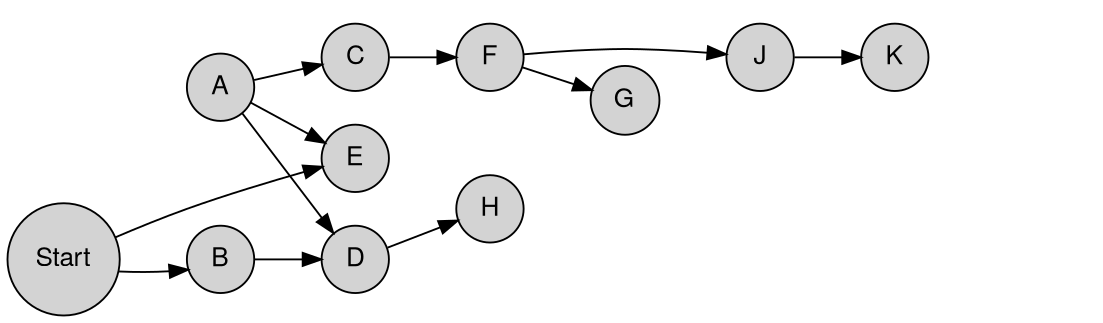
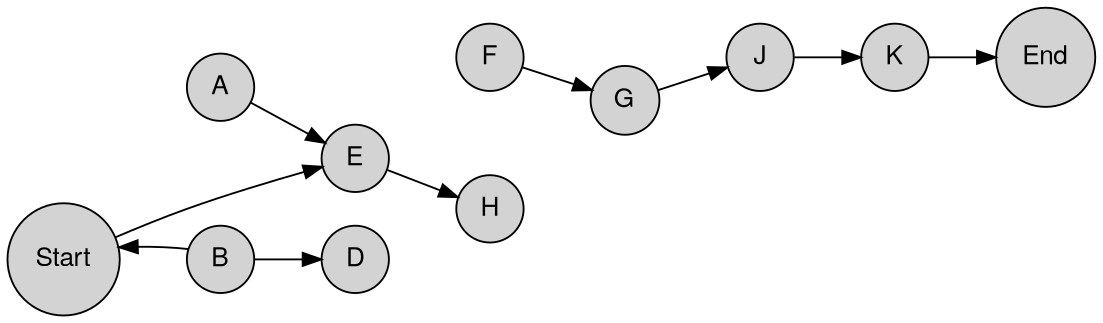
edge "F" -> "J": now "G" -> "J"
node "C": removed
node "End": added
edge "A" -> "D": removed
edge "D" -> "H": now "E" -> "H"
edge "Start" -> "B": reversed
